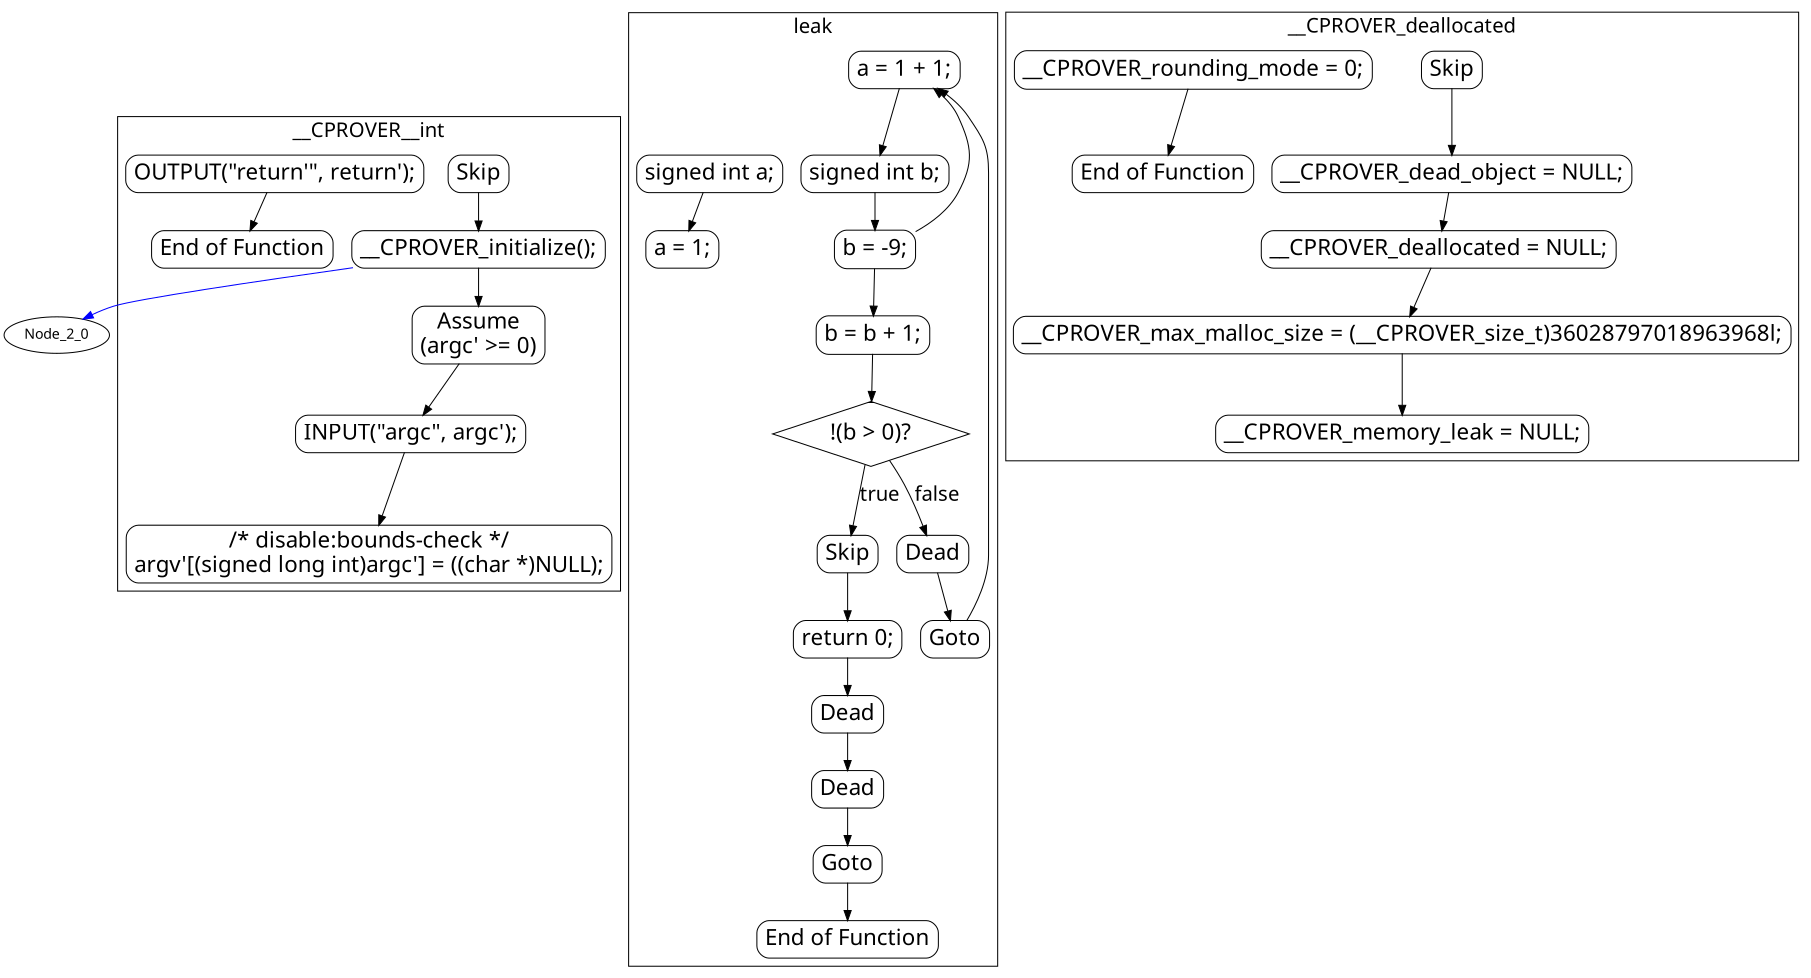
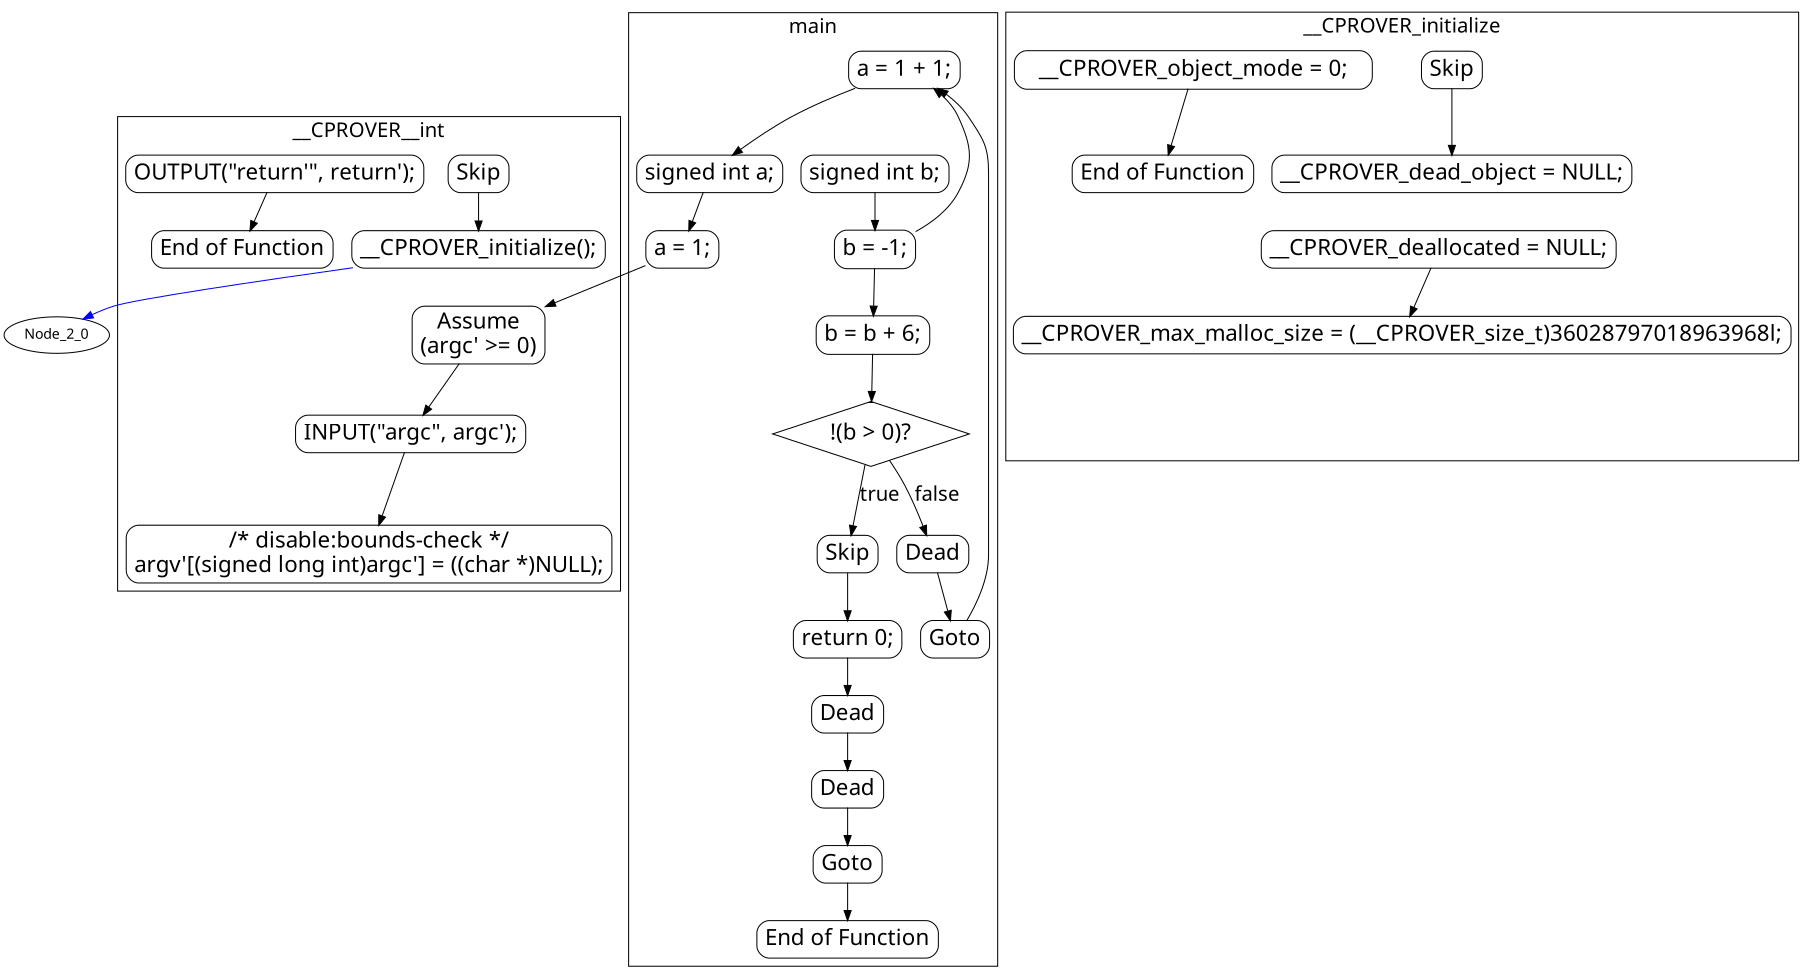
cluster "__CPROVER_deallocated": label "__CPROVER_deallocated" -> "__CPROVER_initialize"
cluster "leak": label "leak" -> "main"
node "__CPROVER_rounding_mode = 0;": label "__CPROVER_rounding_mode = 0;" -> "__CPROVER_object_mode = 0;"
edge "a = 1 + 1;" -> "signed int b;": now "a = 1 + 1;" -> "signed int a;"
edge "__CPROVER_dead_object = NULL;" -> "__CPROVER_deallocated = NULL;": removed
node "b = -9;": label "b = -9;" -> "b = -1;"
edge "__CPROVER_initialize();" -> "Assume (argc' >= 0)": now "a = 1;" -> "Assume (argc' >= 0)"
node "b = b + 1;": label "b = b + 1;" -> "b = b + 6;"
node "__CPROVER_memory_leak = NULL;": removed
